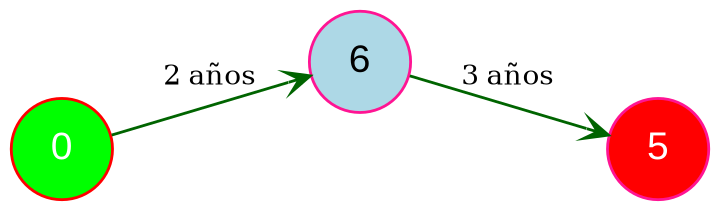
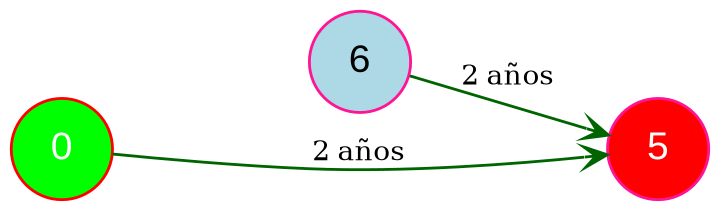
edge "6" -> "5": label "3 años" -> "2 años"
edge "0" -> "6": now "0" -> "5"
